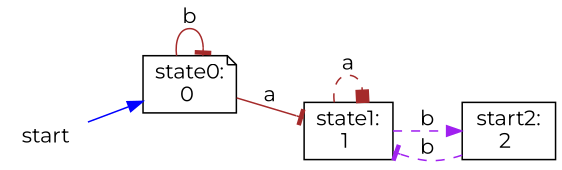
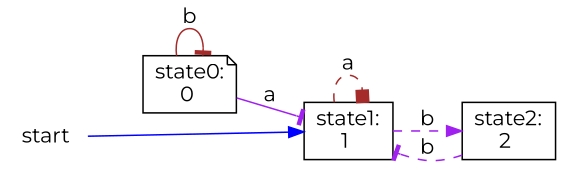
edge "state0: 0" -> "state1: 1": color brown -> purple
edge "start" -> "state0: 0": now "start" -> "state1: 1"
node "start2: 2": label "start2: 2" -> "state2: 2"
